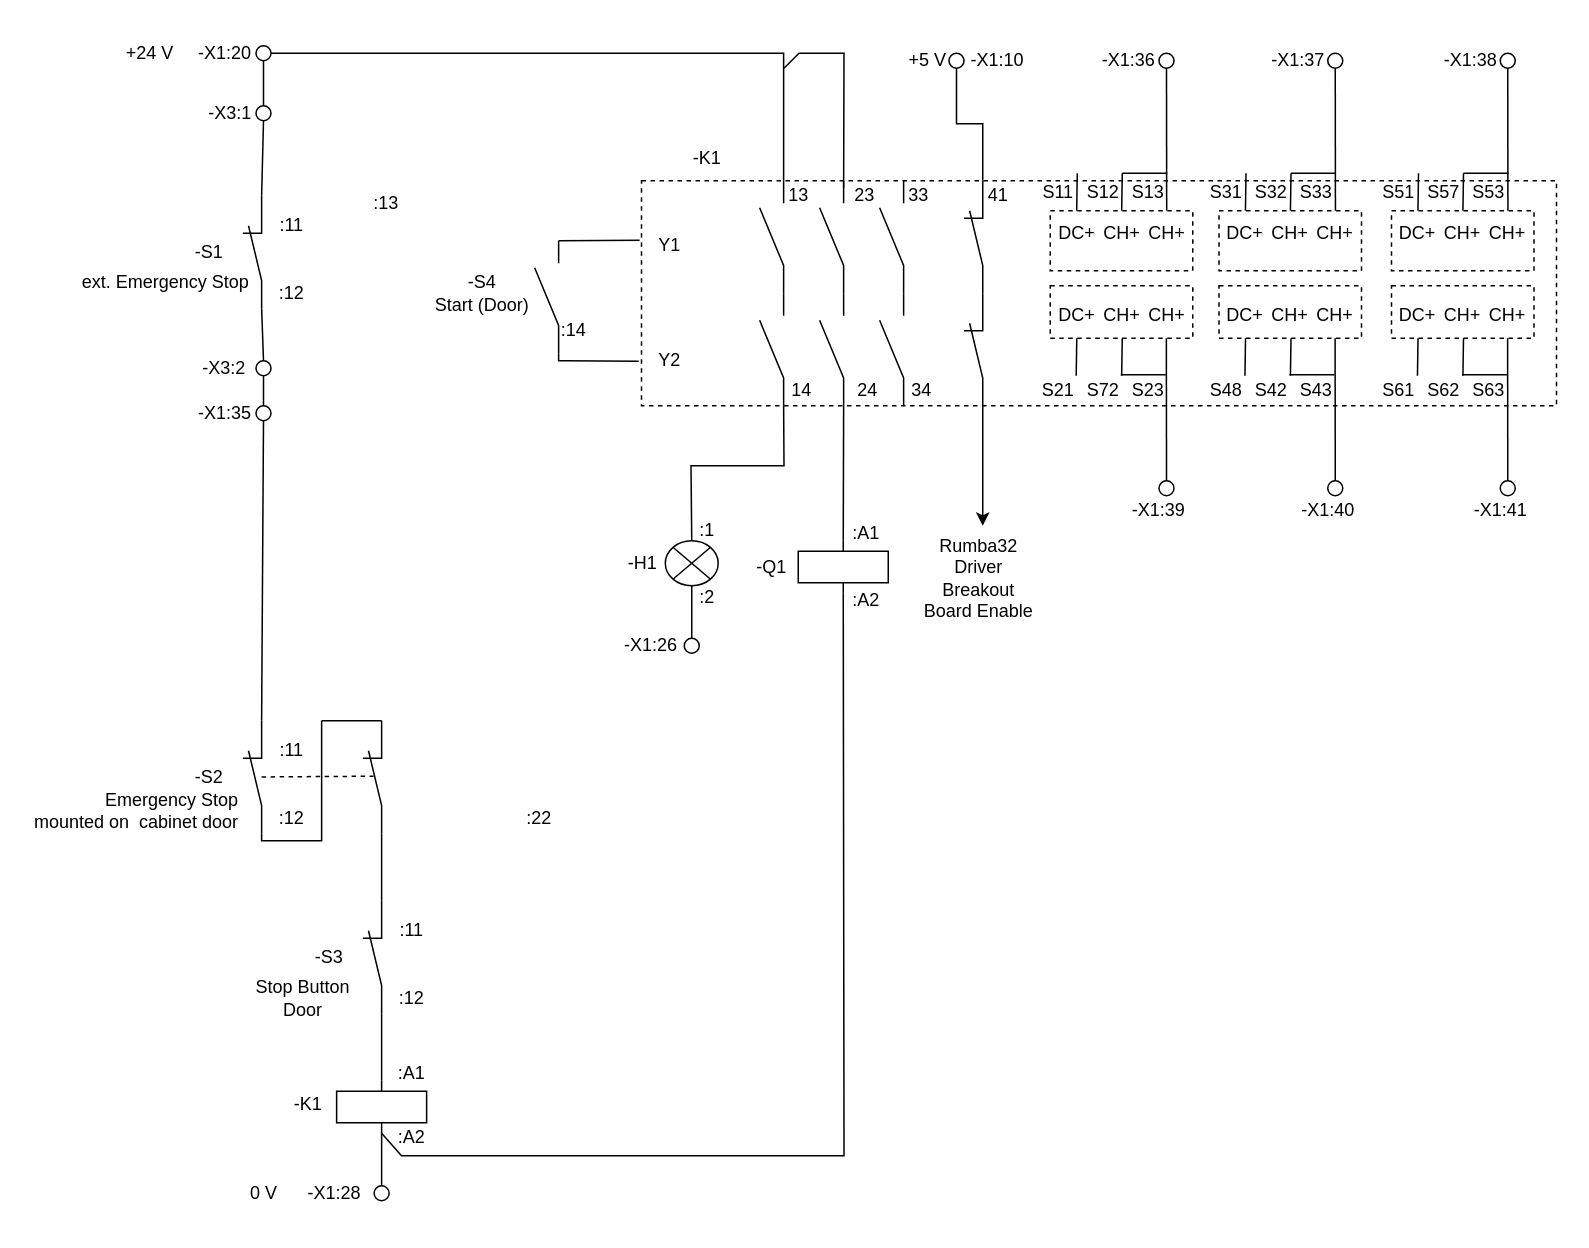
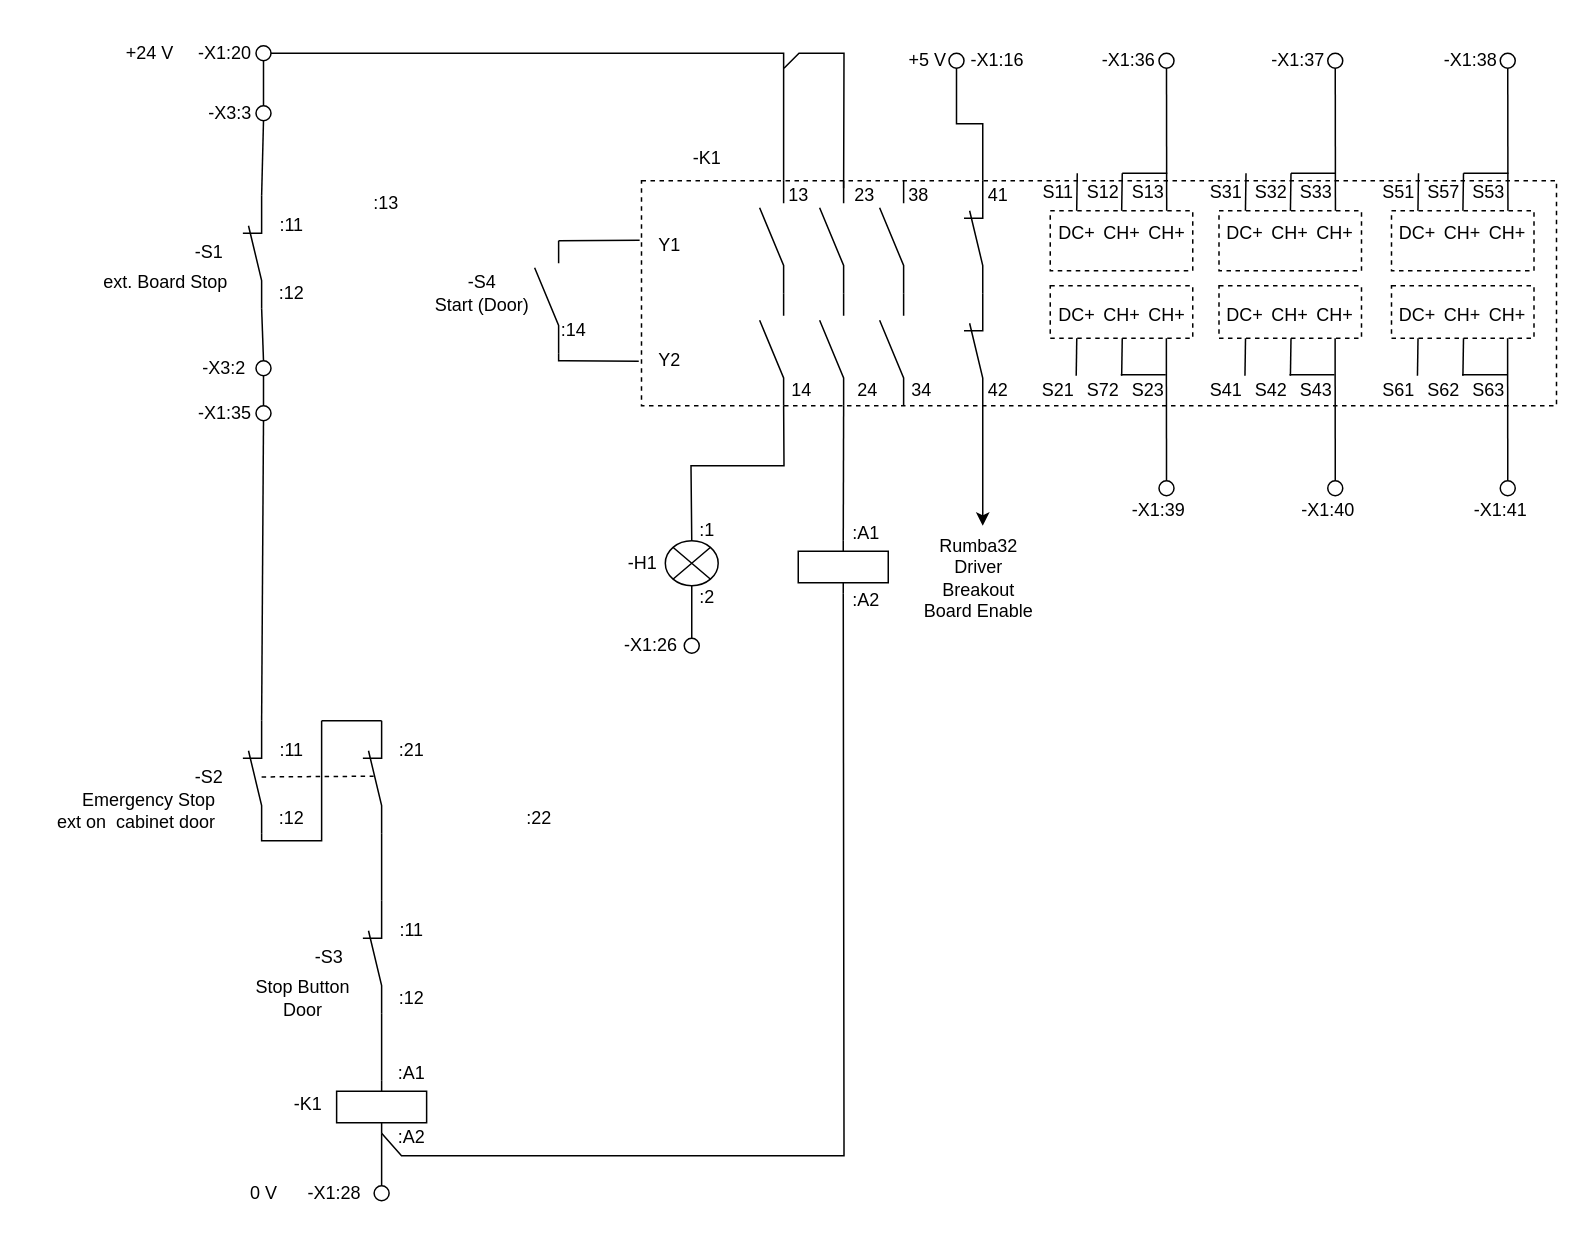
node "-X1:10": label "-X1:10" -> "-X1:16"
node "-X3:1": label "-X3:1" -> "-X3:3"
node "33": label "33" -> "38"
node "ext. Emergency Stop": label "ext. Emergency Stop" -> "ext. Board Stop"
node "42": added
node "S48": label "S48" -> "S41"
node "-Q1": removed
node ":21": added
node "Emergency Stop mounted on cabinet door": label "Emergency Stop mounted on cabinet door" -> "Emergency Stop ext on cabinet door"
